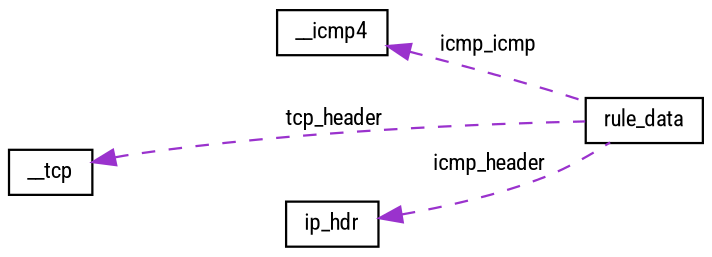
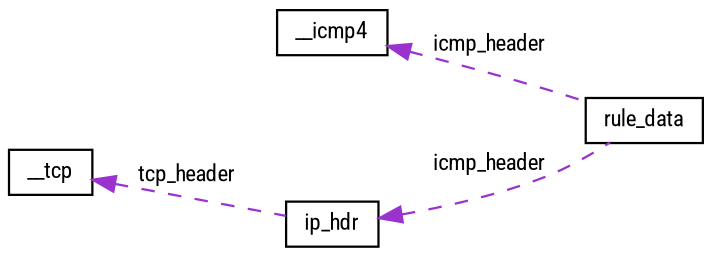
edge "rule_data" -> "__icmp4": label " icmp_icmp" -> " icmp_header"
edge "rule_data" -> "__tcp": now "ip_hdr" -> "__tcp"
